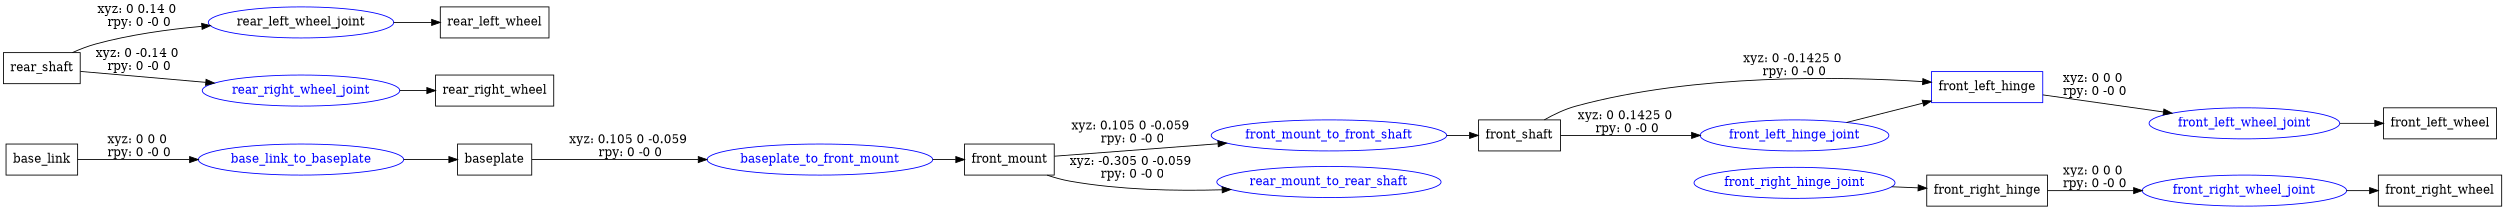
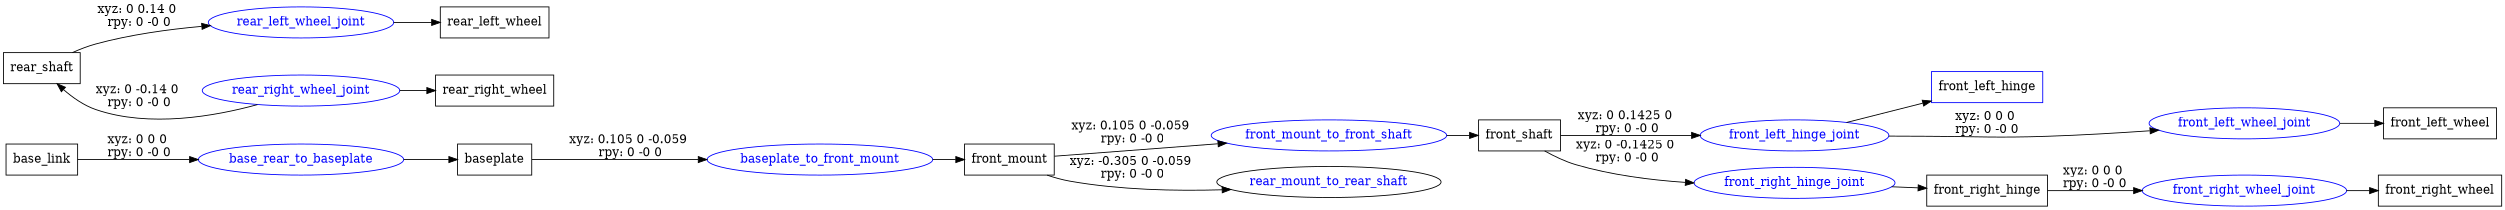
node "rear_left_wheel_joint": fontcolor black -> blue
edge "rear_shaft" -> "rear_right_wheel_joint": reversed
edge "front_shaft" -> "front_left_hinge": now "front_shaft" -> "front_right_hinge_joint"
edge "front_left_hinge" -> "front_left_wheel_joint": now "front_left_hinge_joint" -> "front_left_wheel_joint"
node "base_link_to_baseplate": label "base_link_to_baseplate" -> "base_rear_to_baseplate"
node "rear_mount_to_rear_shaft": color blue -> black
